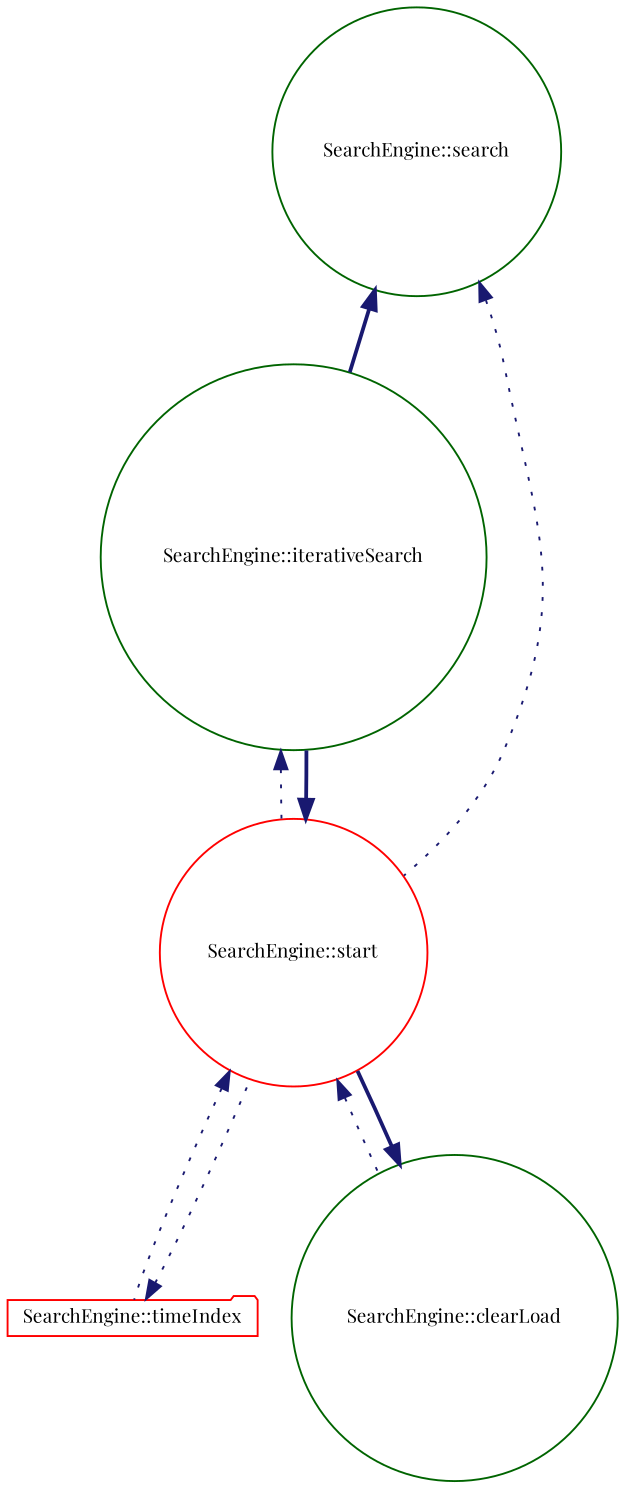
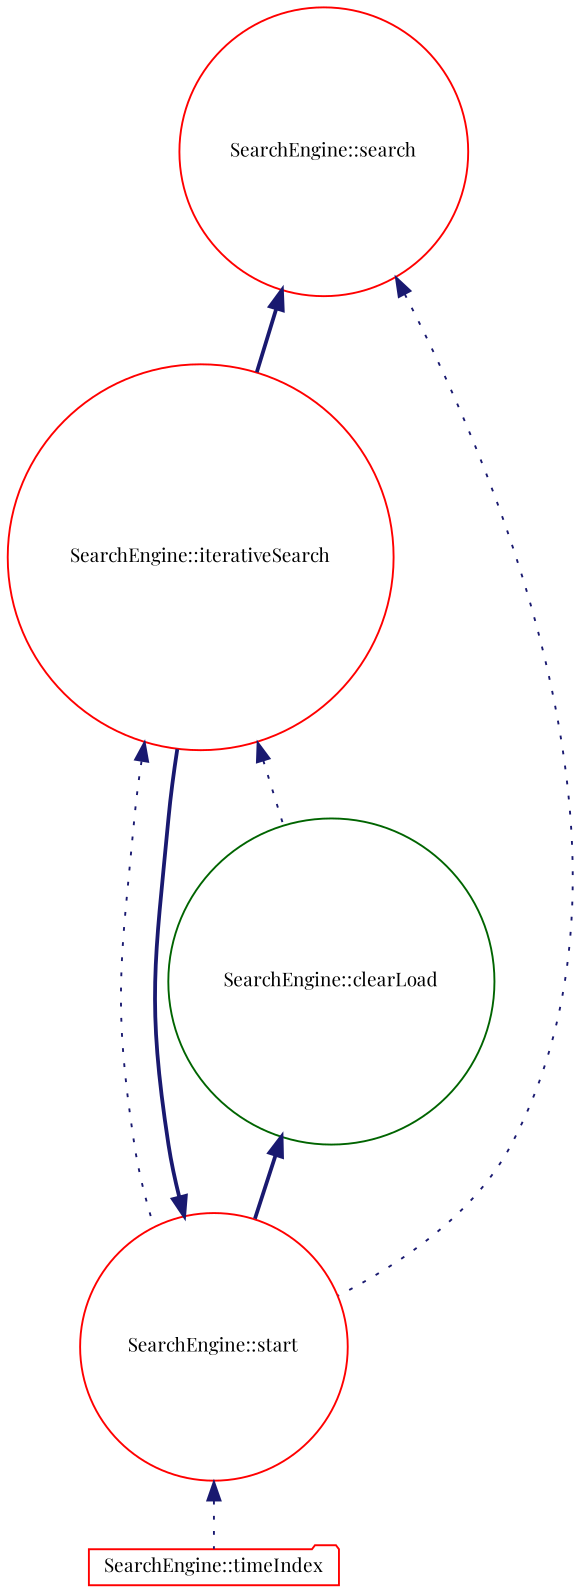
node "SearchEngine::search": color darkgreen -> red
node "SearchEngine::iterativeSearch": color darkgreen -> red
edge "SearchEngine::clearLoad" -> "SearchEngine::start": now "SearchEngine::clearLoad" -> "SearchEngine::iterativeSearch"
edge "SearchEngine::start" -> "SearchEngine::timeIndex": removed
